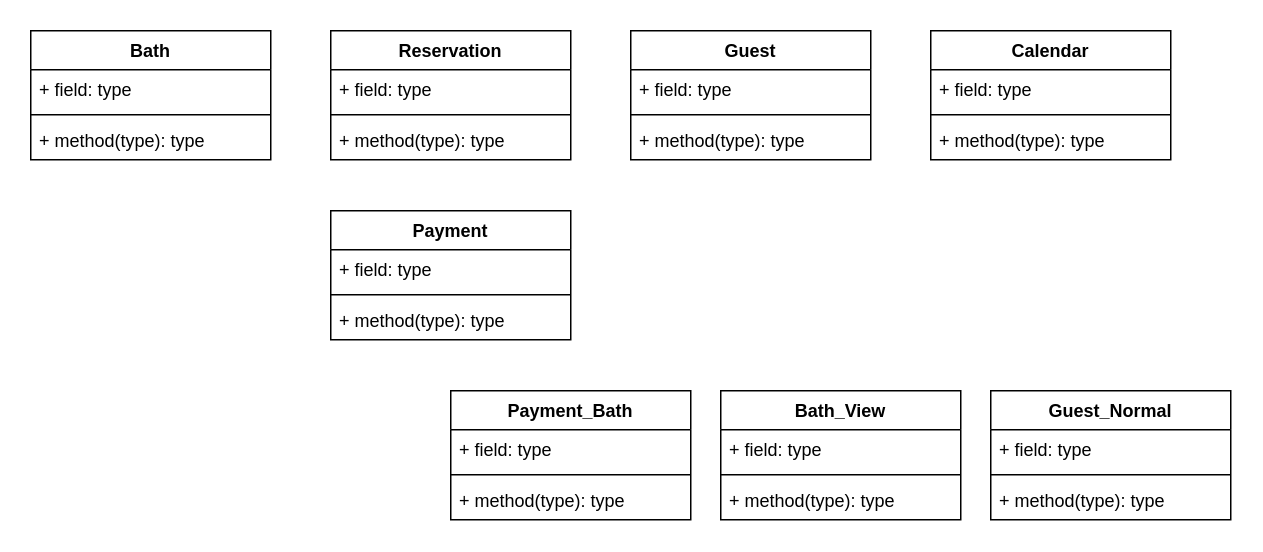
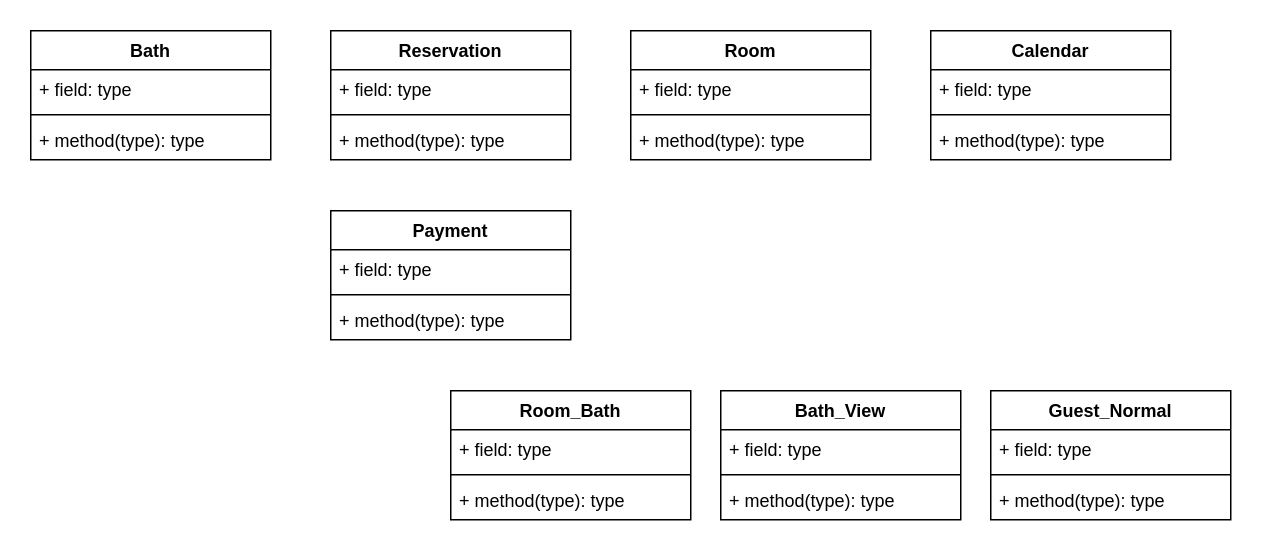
node "Guest": label "Guest" -> "Room"
node "Payment_Bath": label "Payment_Bath" -> "Room_Bath"
